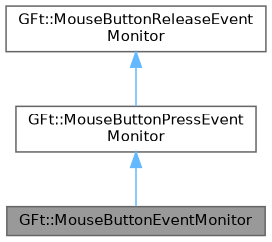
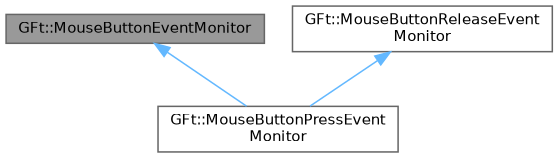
edge "GFt::MouseButtonEventMonitor" -> "GFt::MouseButtonPressEvent Monitor": reversed
